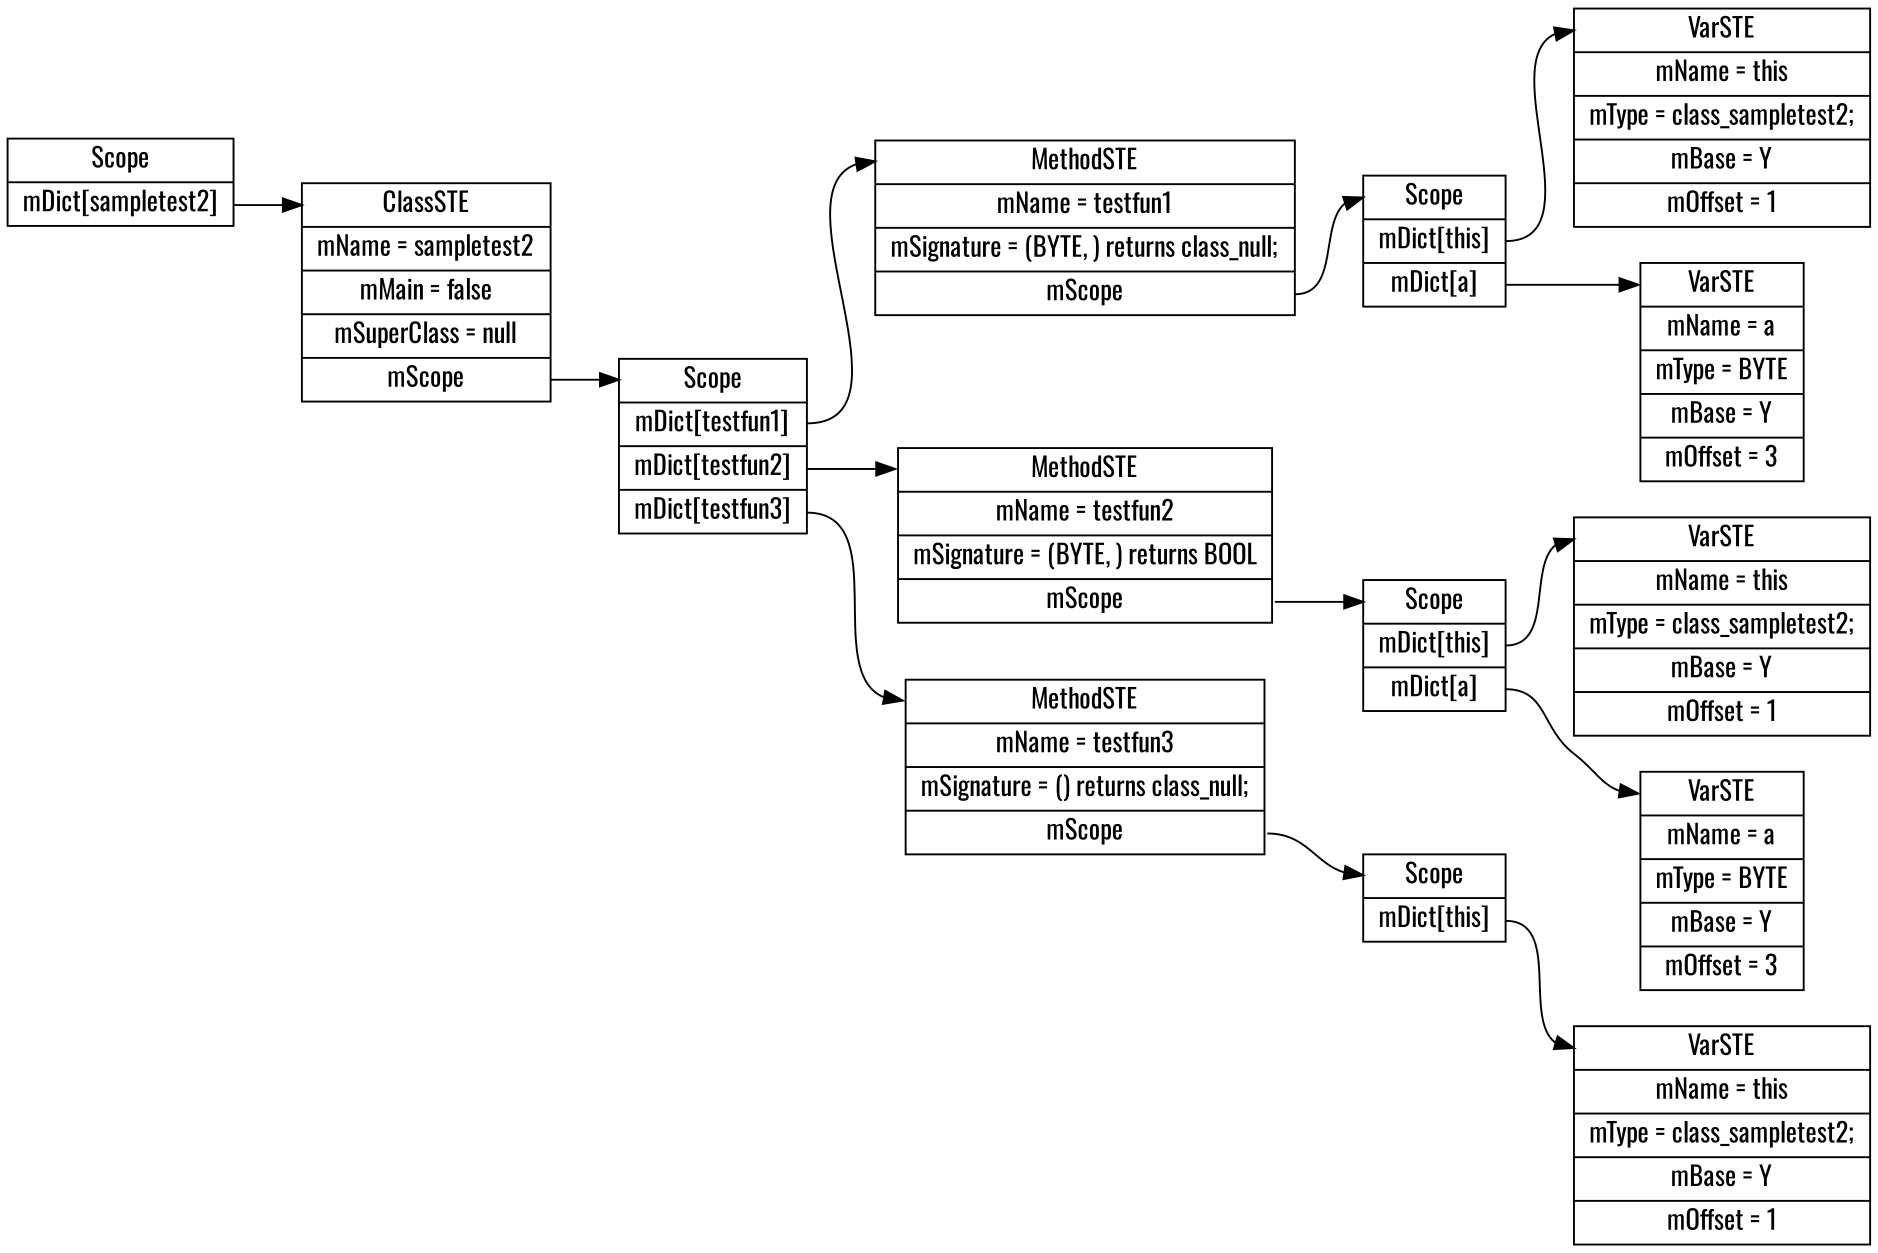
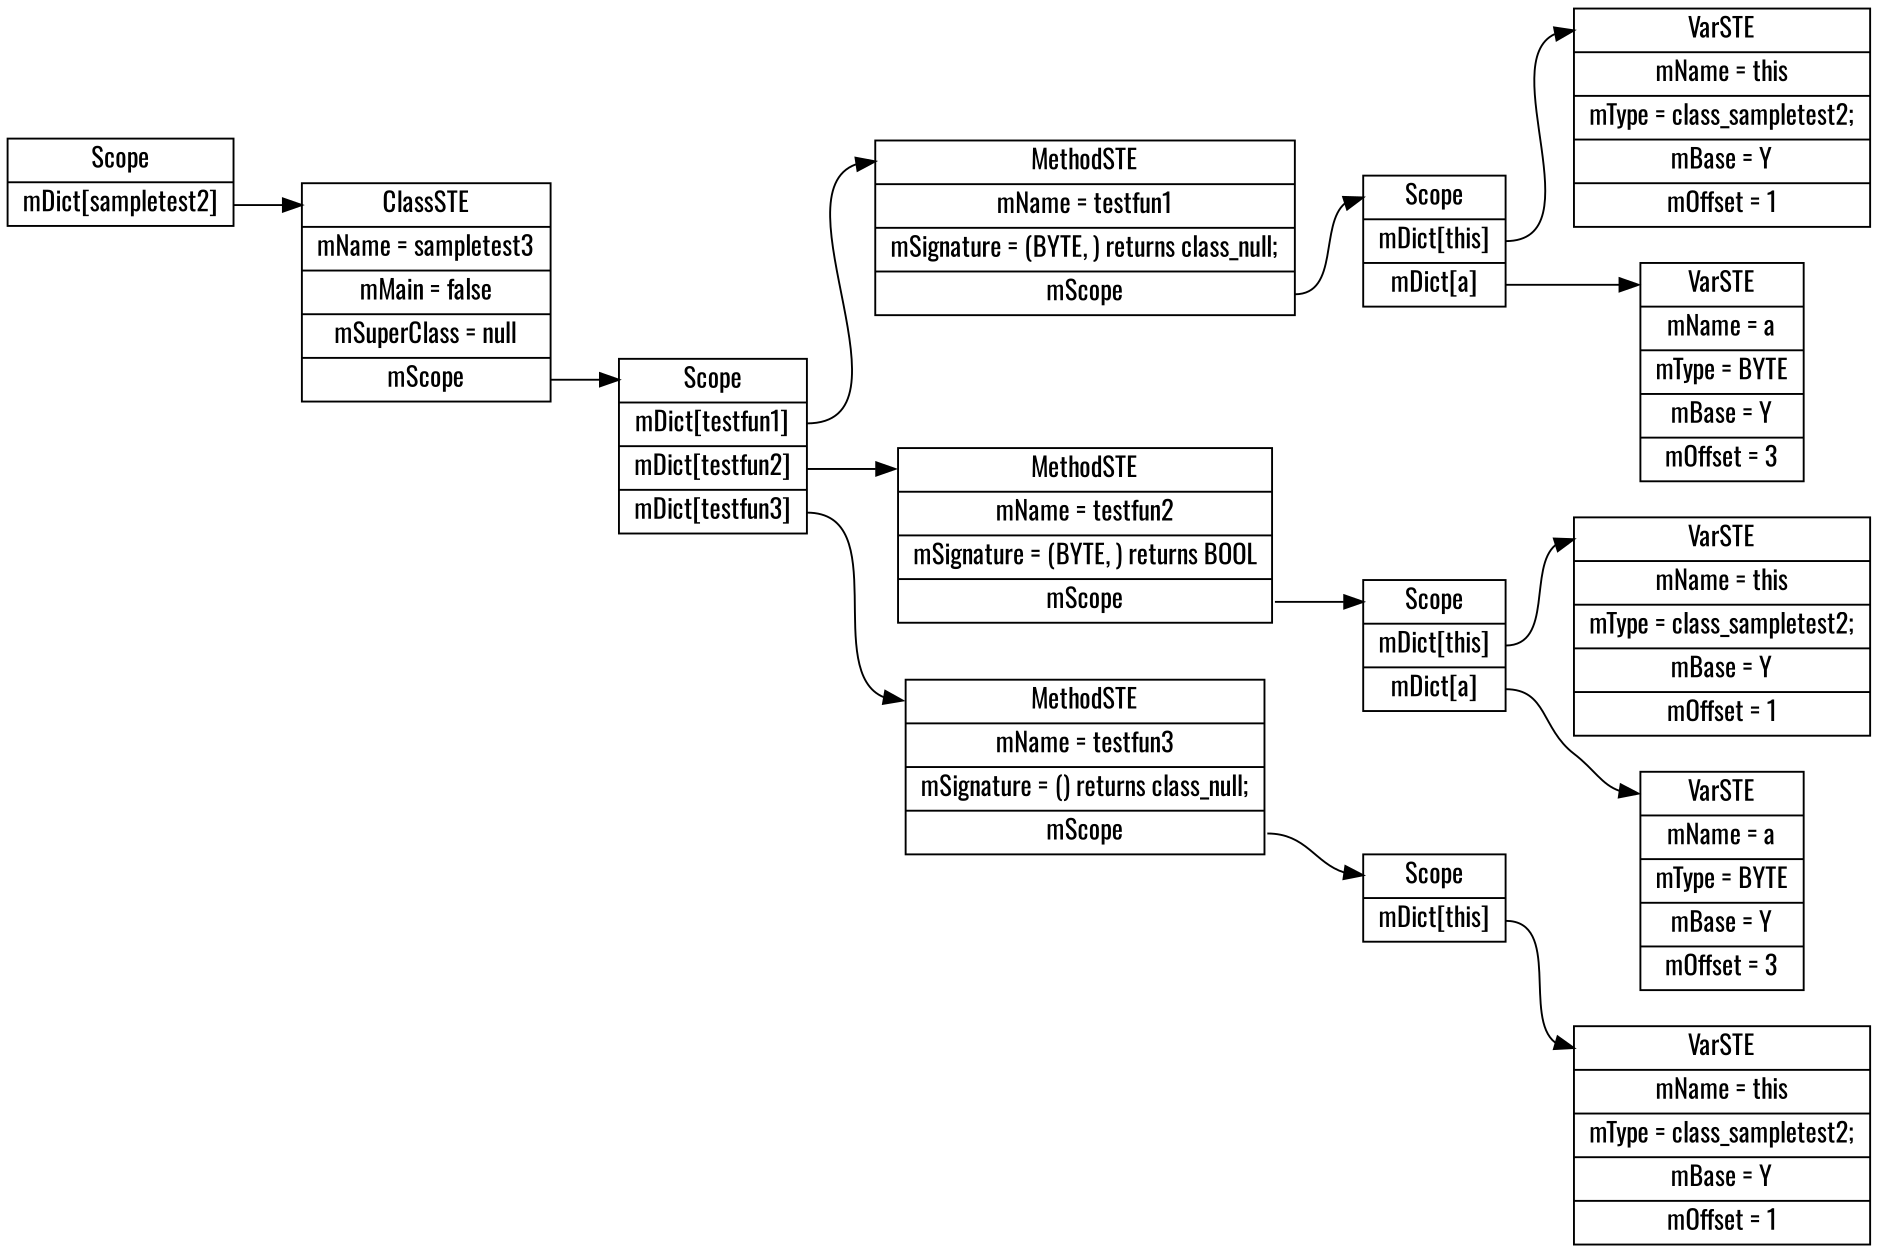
node "ClassSTE": text "mName = sampletest2" -> "mName = sampletest3"
